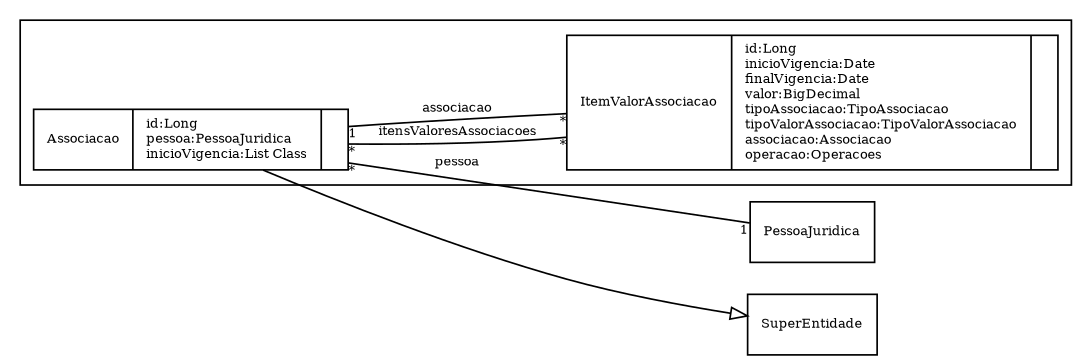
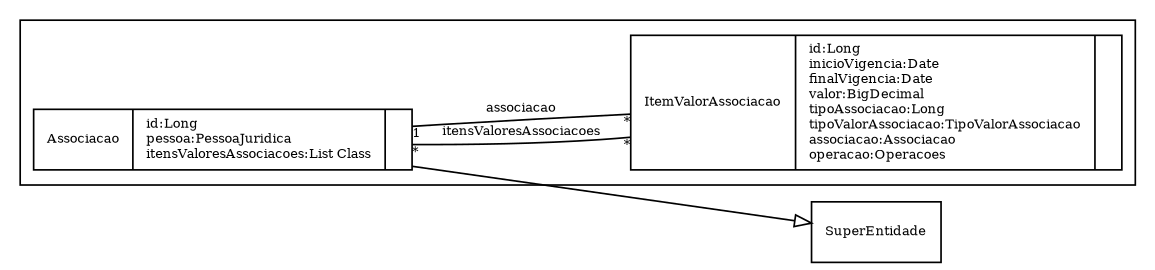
node "ItemValorAssociacao": text "tipoAssociacao:TipoAssociacao" -> "tipoAssociacao:Long"
node "Associacao": text "inicioVigencia:List Class" -> "itensValoresAssociacoes:List Class"
node "PessoaJuridica": removed
